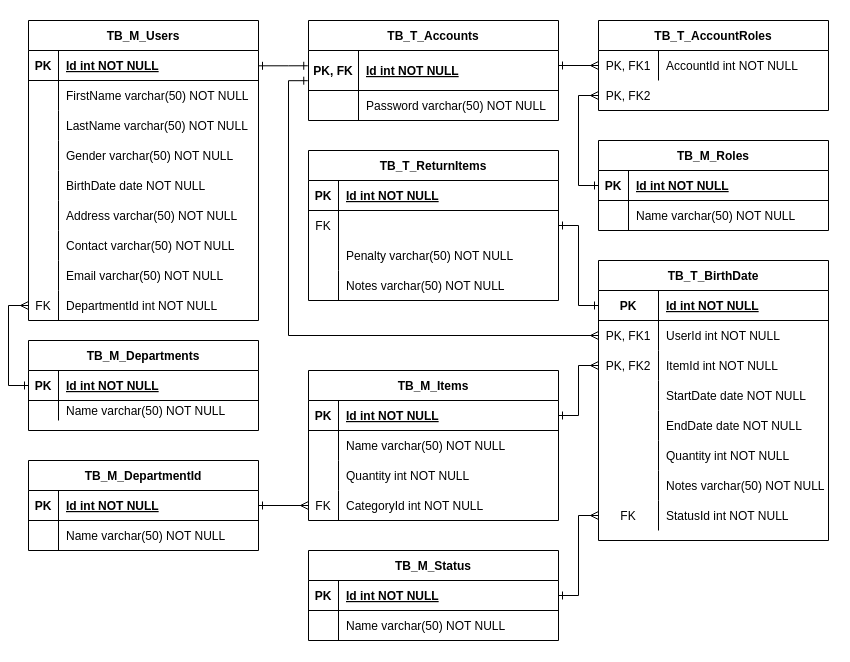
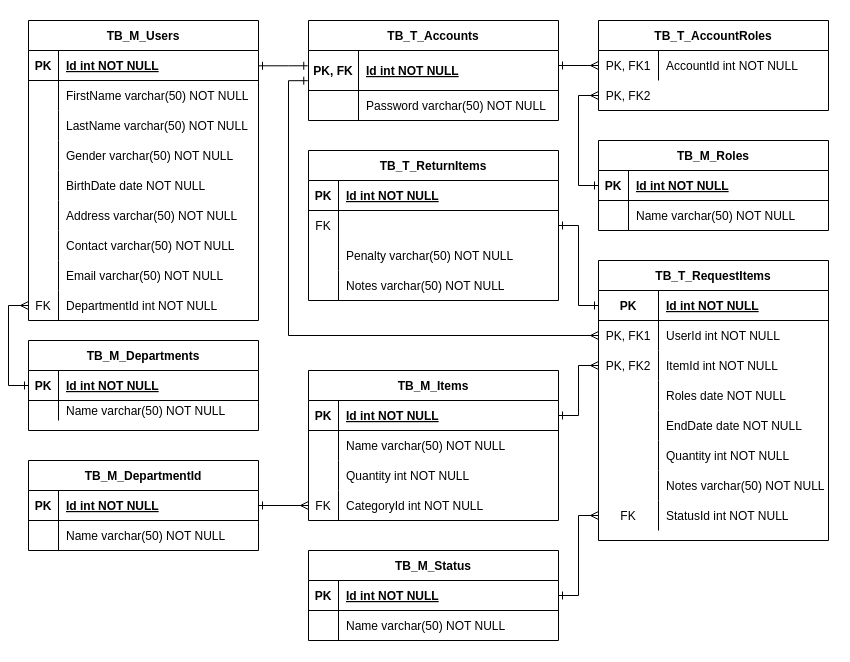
node "TB_T_BirthDate": label "TB_T_BirthDate" -> "TB_T_RequestItems"
node "StartDate date NOT NULL": label "StartDate date NOT NULL" -> "Roles date NOT NULL"
